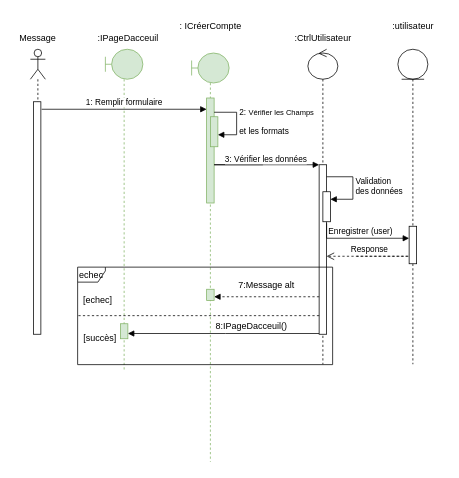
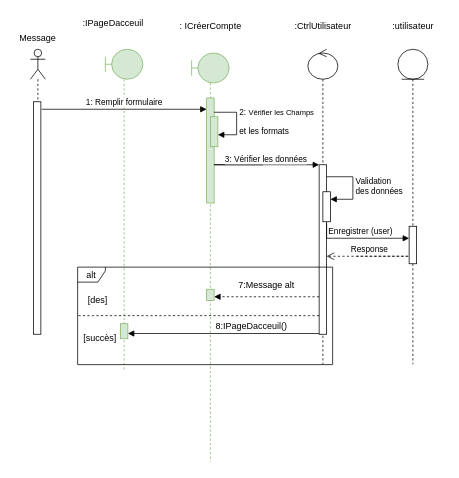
node ":IPageDacceuil": moved (128, 38) -> (113, 23)
node ":CtrlUtilisateur": moved (323, 38) -> (323, 27)
node "echec": label "echec" -> "alt"
node "[echec]": label "[echec]" -> "[des]"
